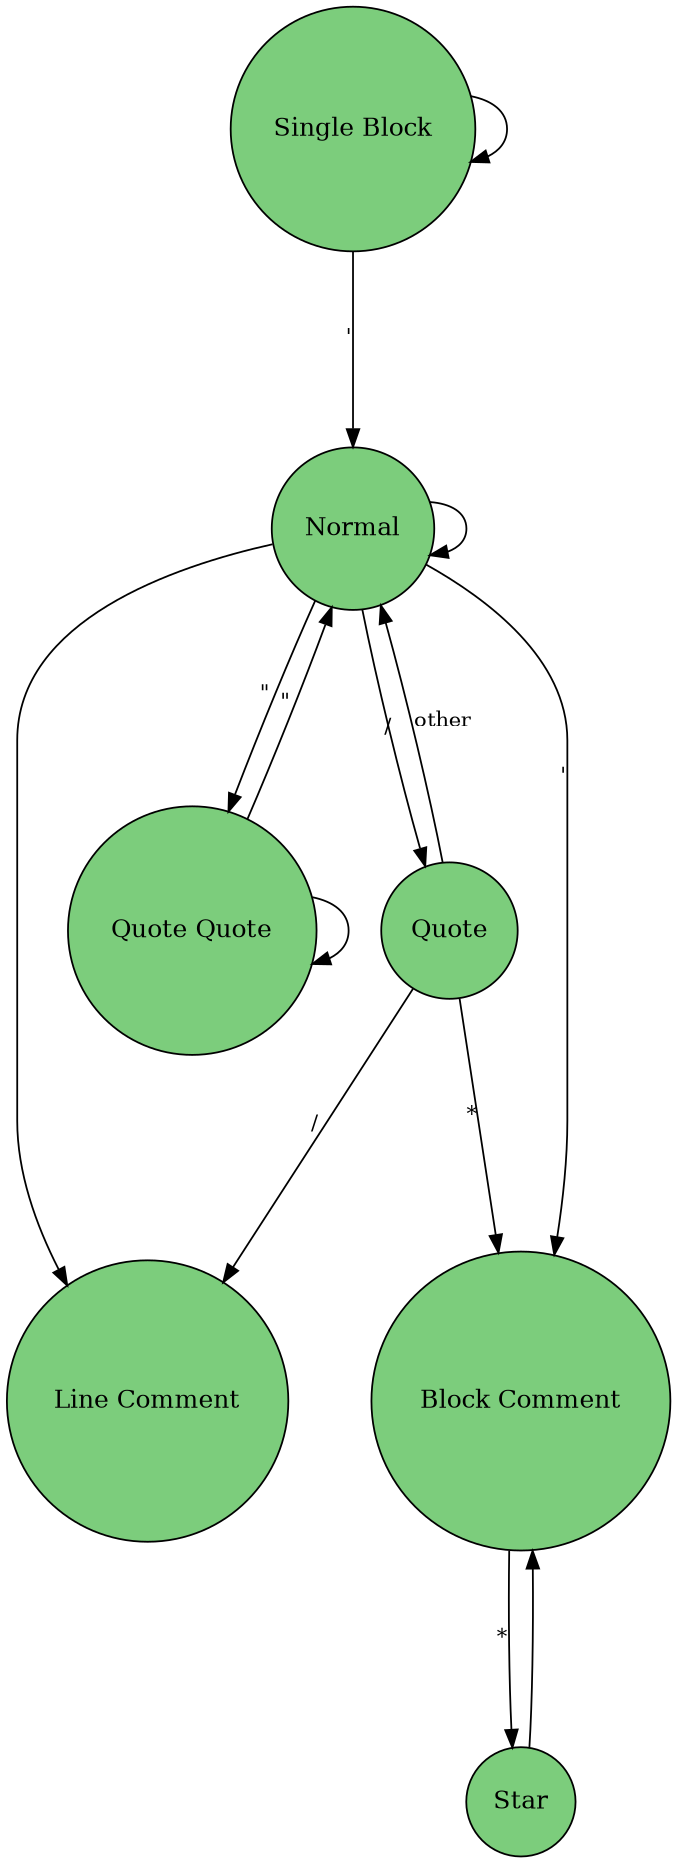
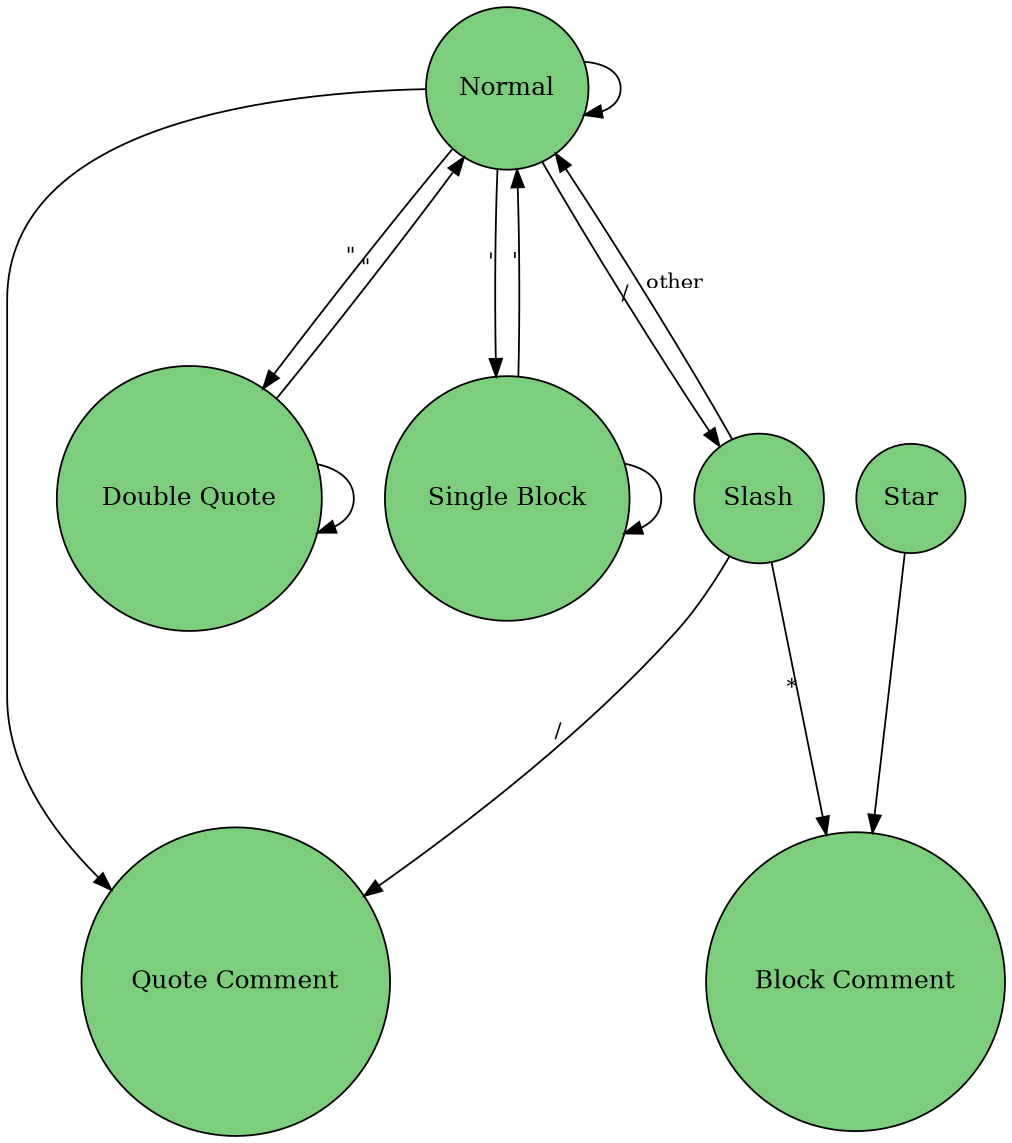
edge "Normal" -> "Block Comment": now "Normal" -> "Single Block"
node "Quote Quote": label "Quote Quote" -> "Double Quote"
node "Quote": label "Quote" -> "Slash"
node "Line Comment": label "Line Comment" -> "Quote Comment"
edge "Block Comment" -> "Star": removed, label "*"
